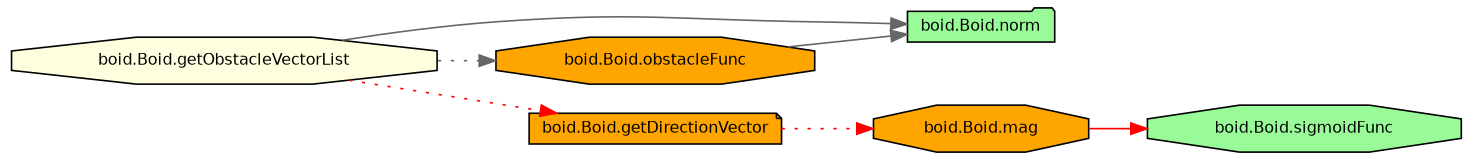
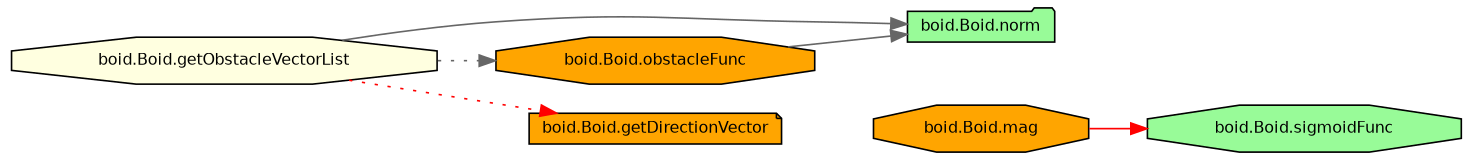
edge "boid.Boid.getDirectionVector" -> "boid.Boid.mag": removed
